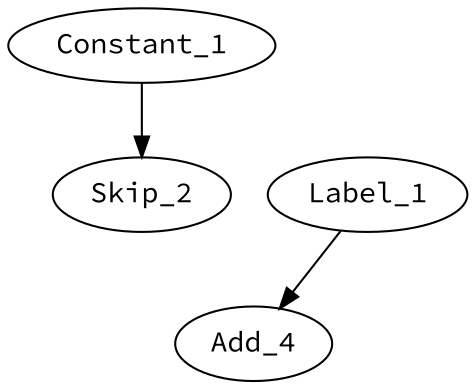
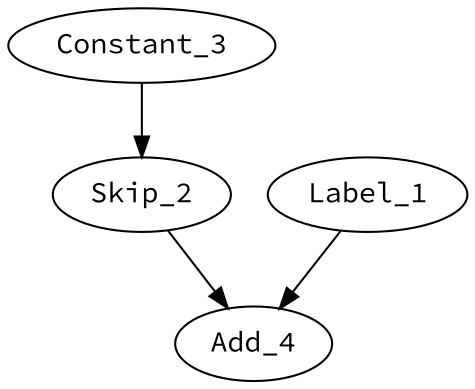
node "Constant_1": label "Constant_1" -> "Constant_3"
edge "Skip_2" -> "Add_4": added
